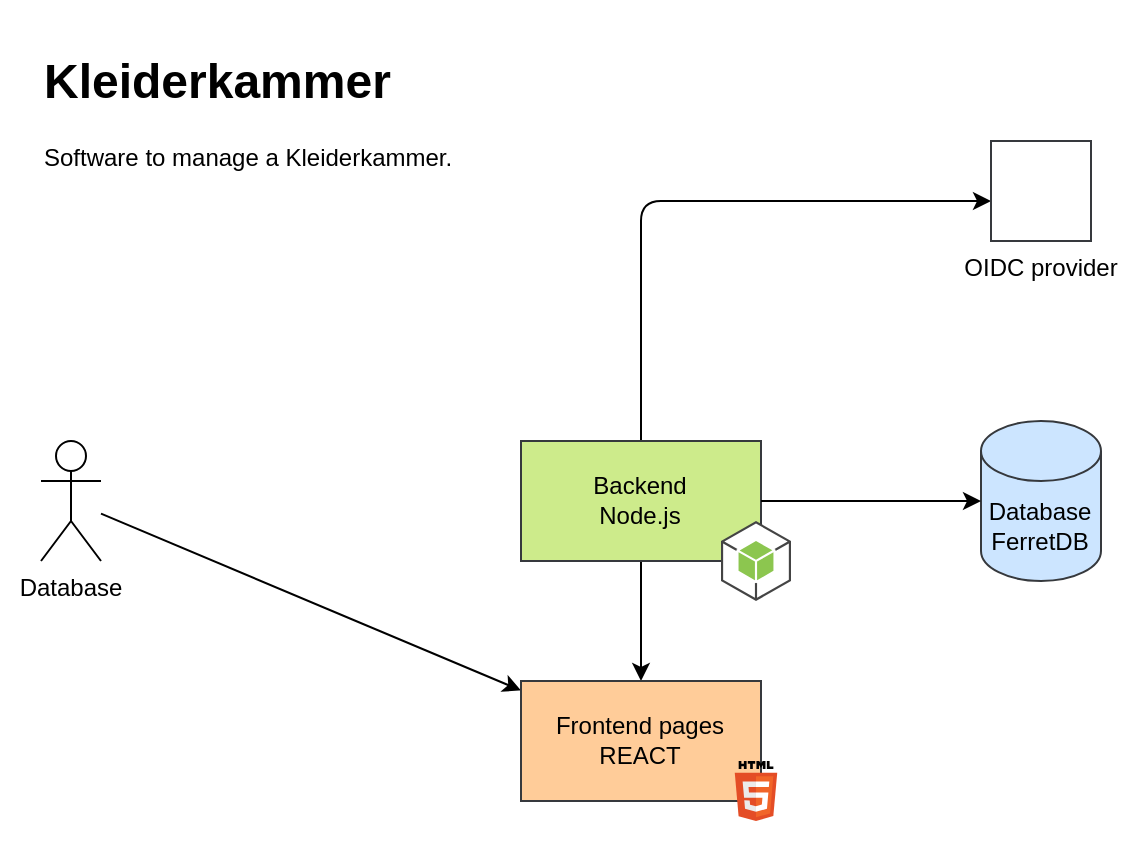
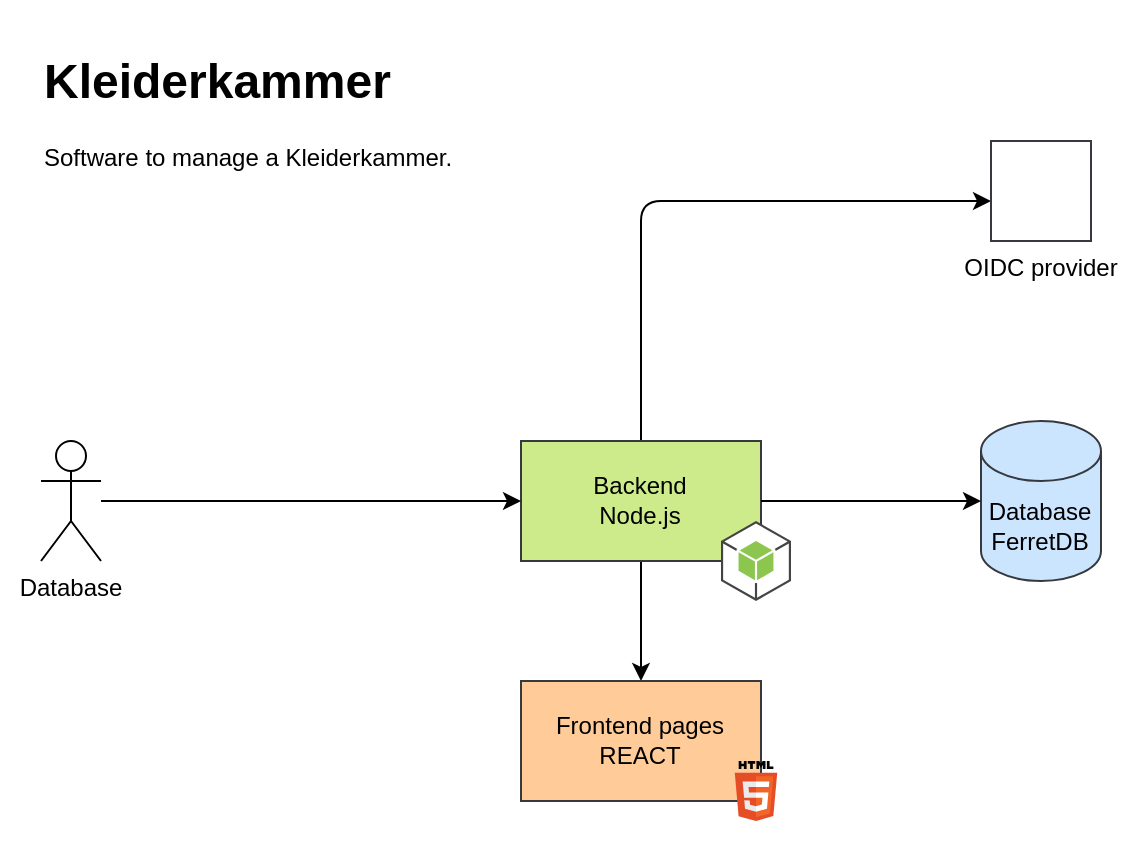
edge "Database" -> "Frontend pages REACT": now "Database" -> "Backend Node.js"
